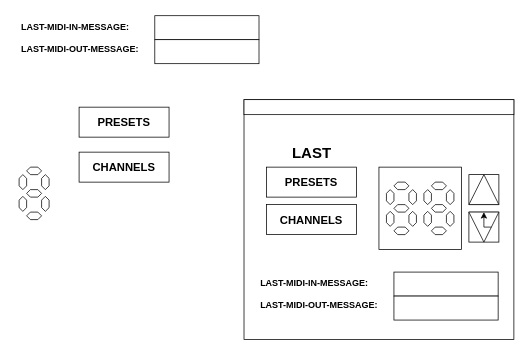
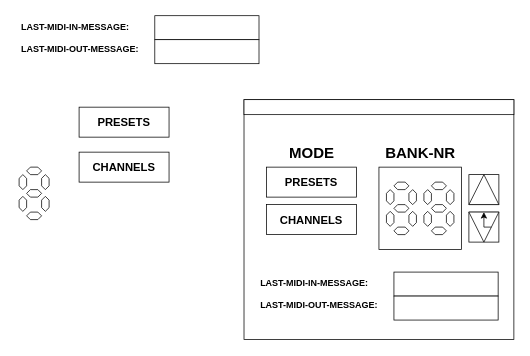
node "LAST": label "LAST" -> "MODE"
node "BANK-NR": added
